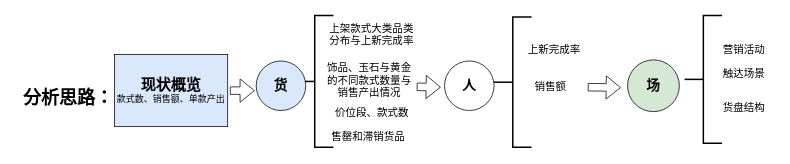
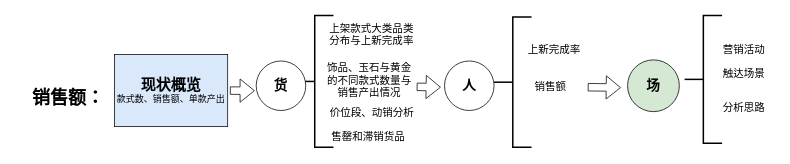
node "货": fillcolor #dae8fc -> #ffffff
node "分析思路：": label "分析思路：" -> "销售额："
node "货盘结构": label "货盘结构" -> "分析思路"
node "价位段、款式数": label "价位段、款式数" -> "价位段、动销分析"
